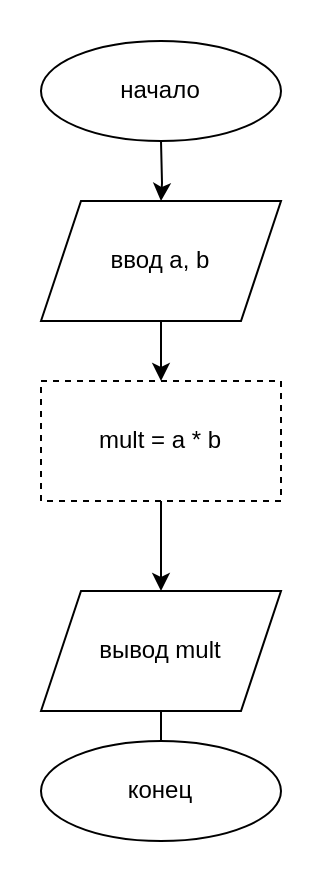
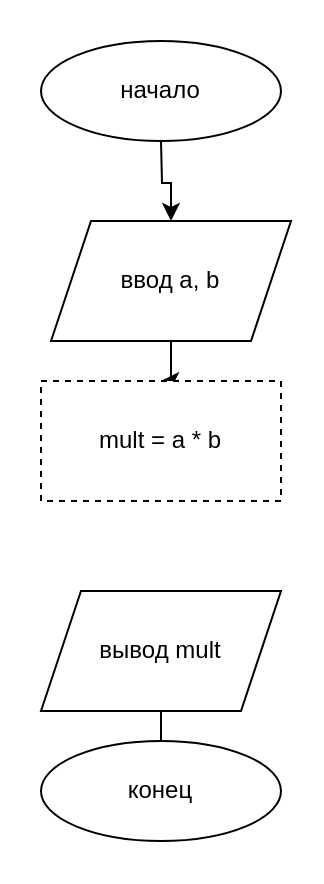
node "ввод а, b": moved (161, 261) -> (171, 281)
edge "mult = a * b" -> "вывод mult": removed
